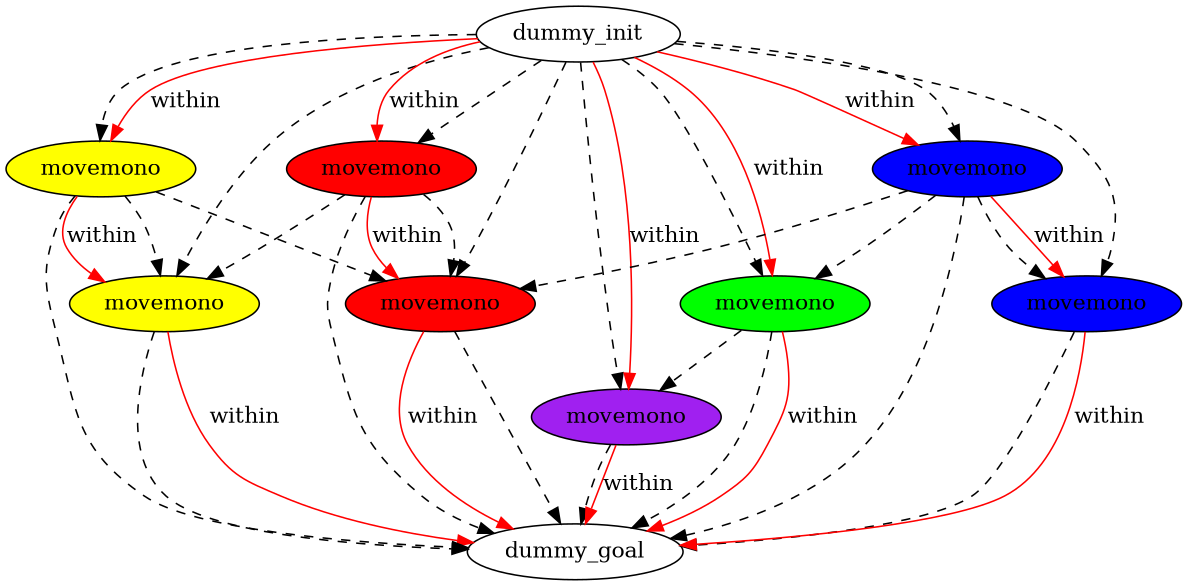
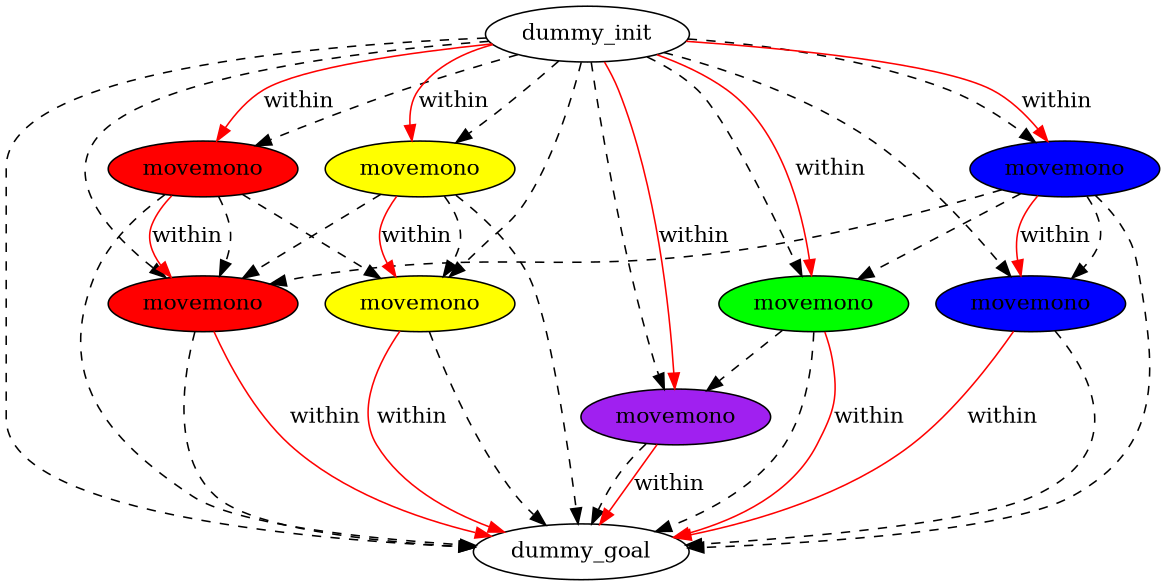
edge "dummy_init" -> "dummy_goal": added
